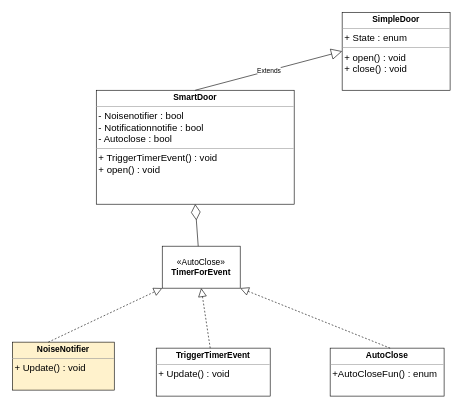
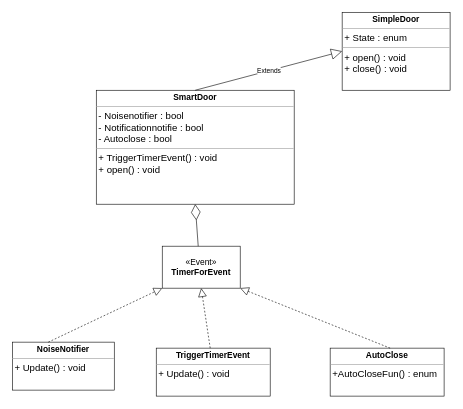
node "«AutoClose» TimerForEvent": label "«AutoClose» TimerForEvent" -> "«Event» TimerForEvent"
node "NoiseNotifier + Update() : void": fillcolor #fff2cc -> #ffffff
